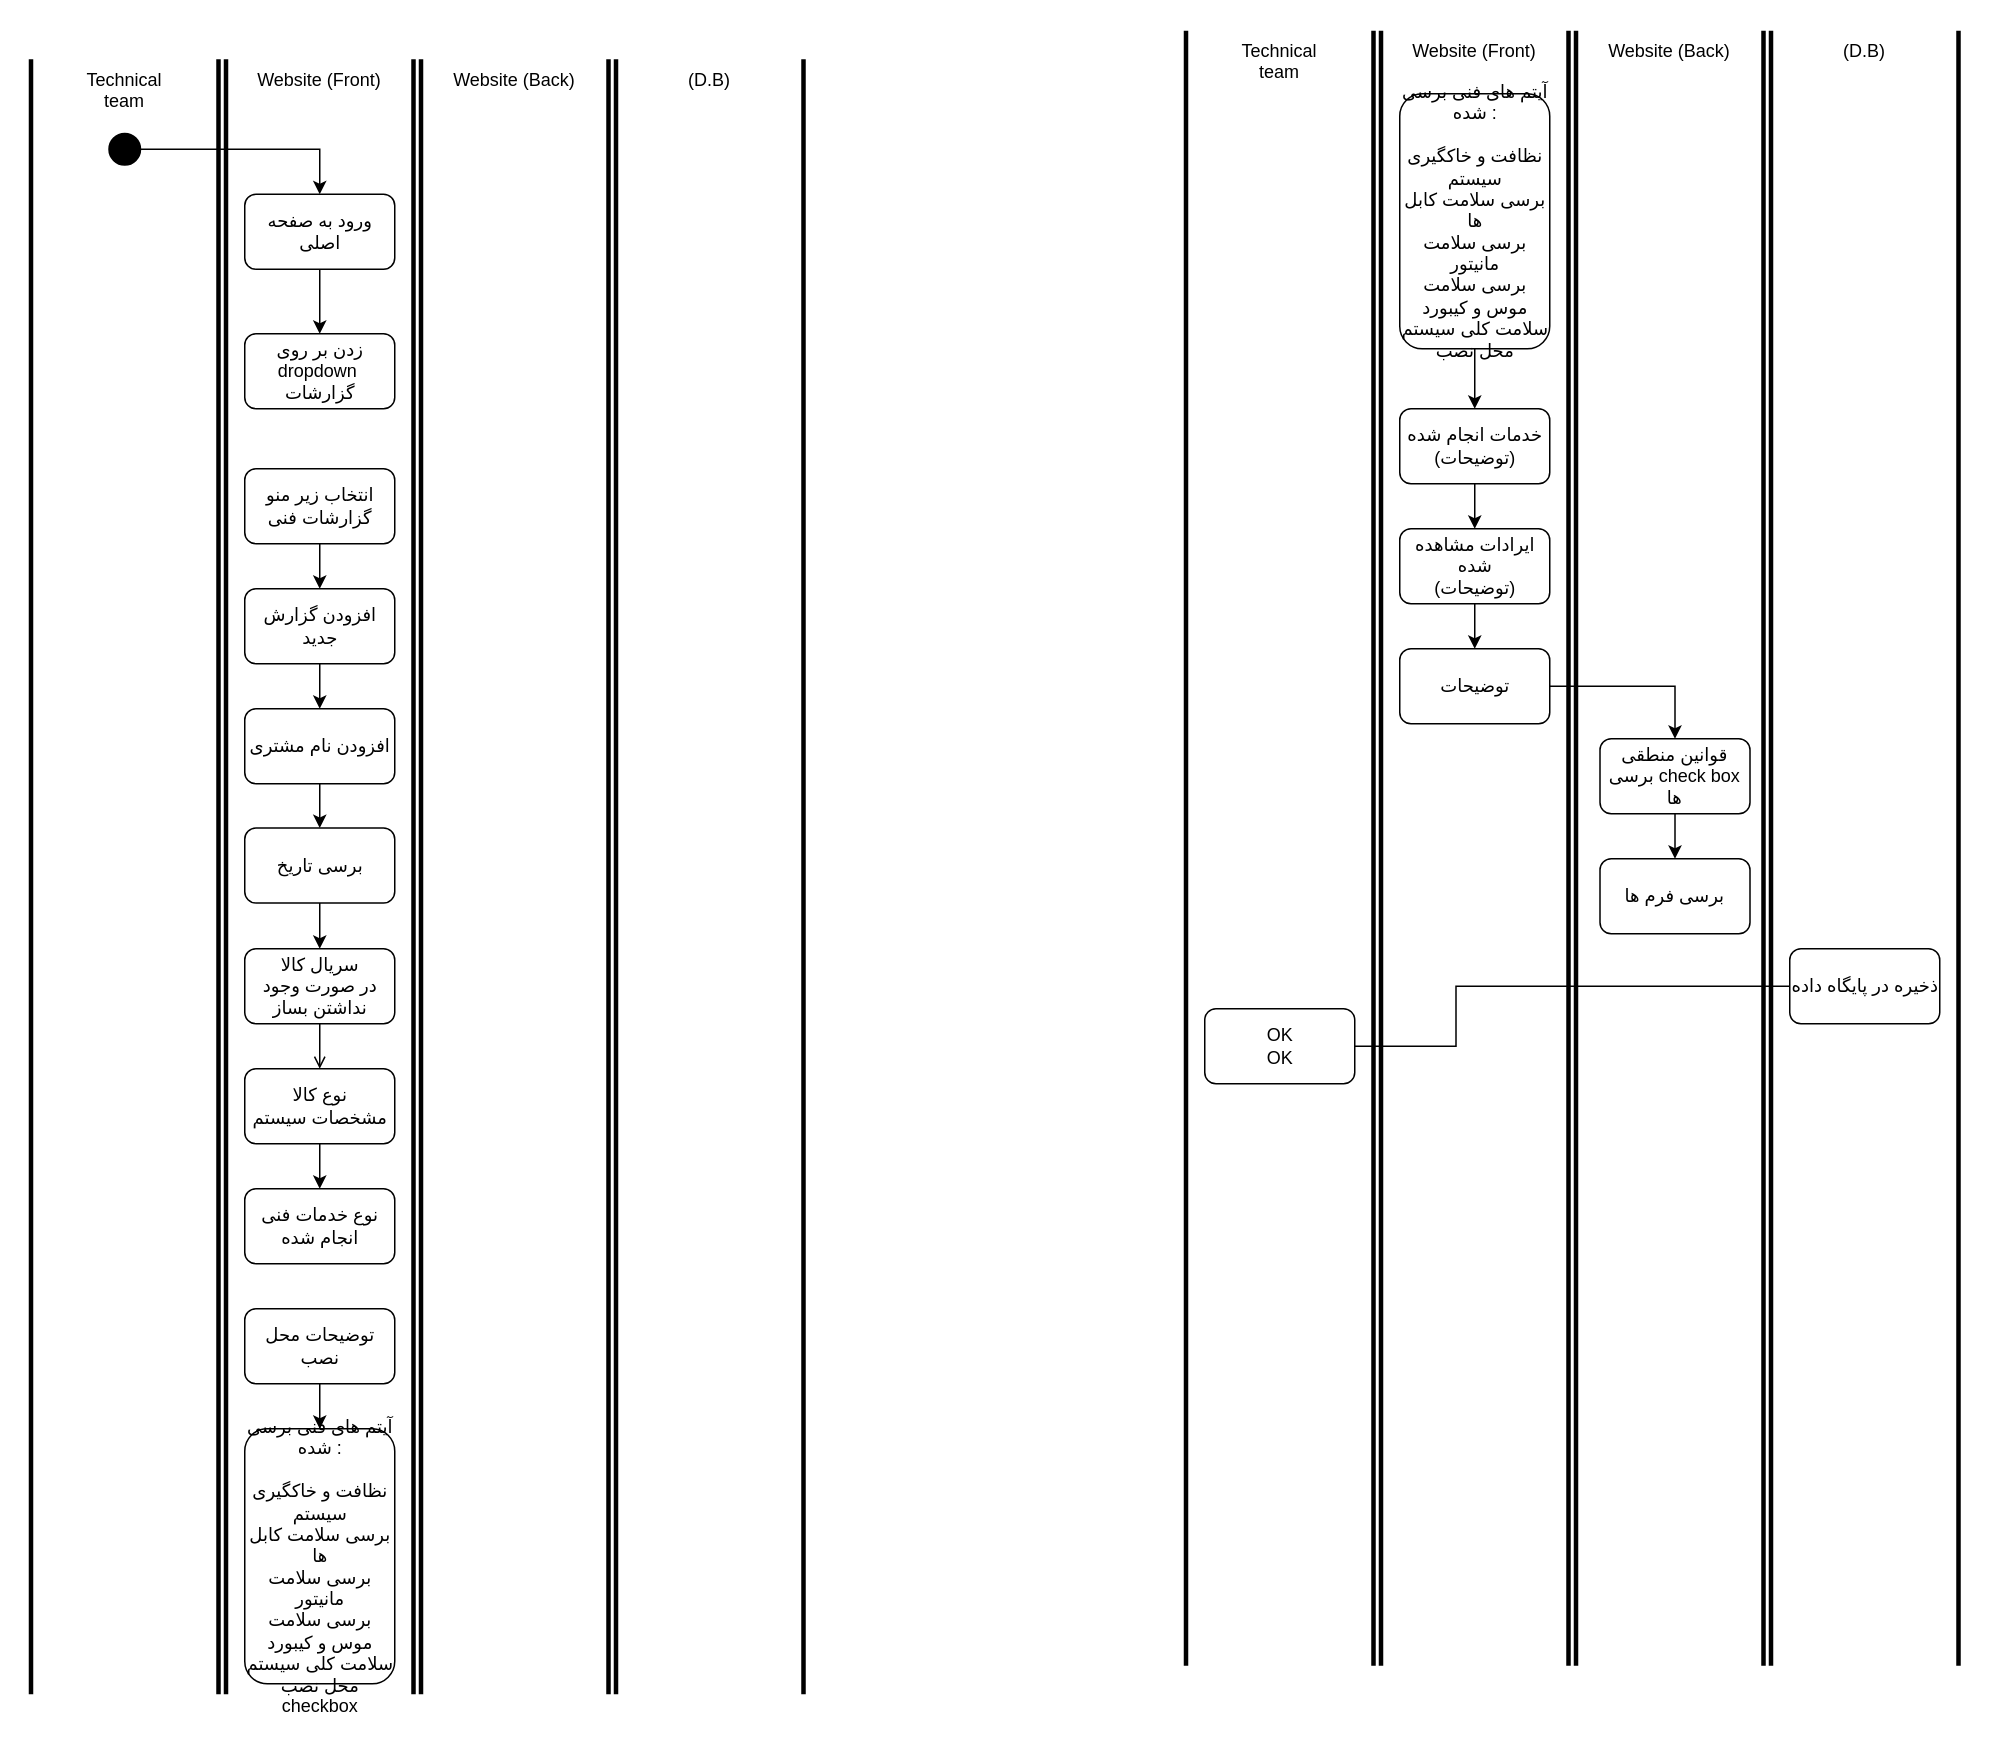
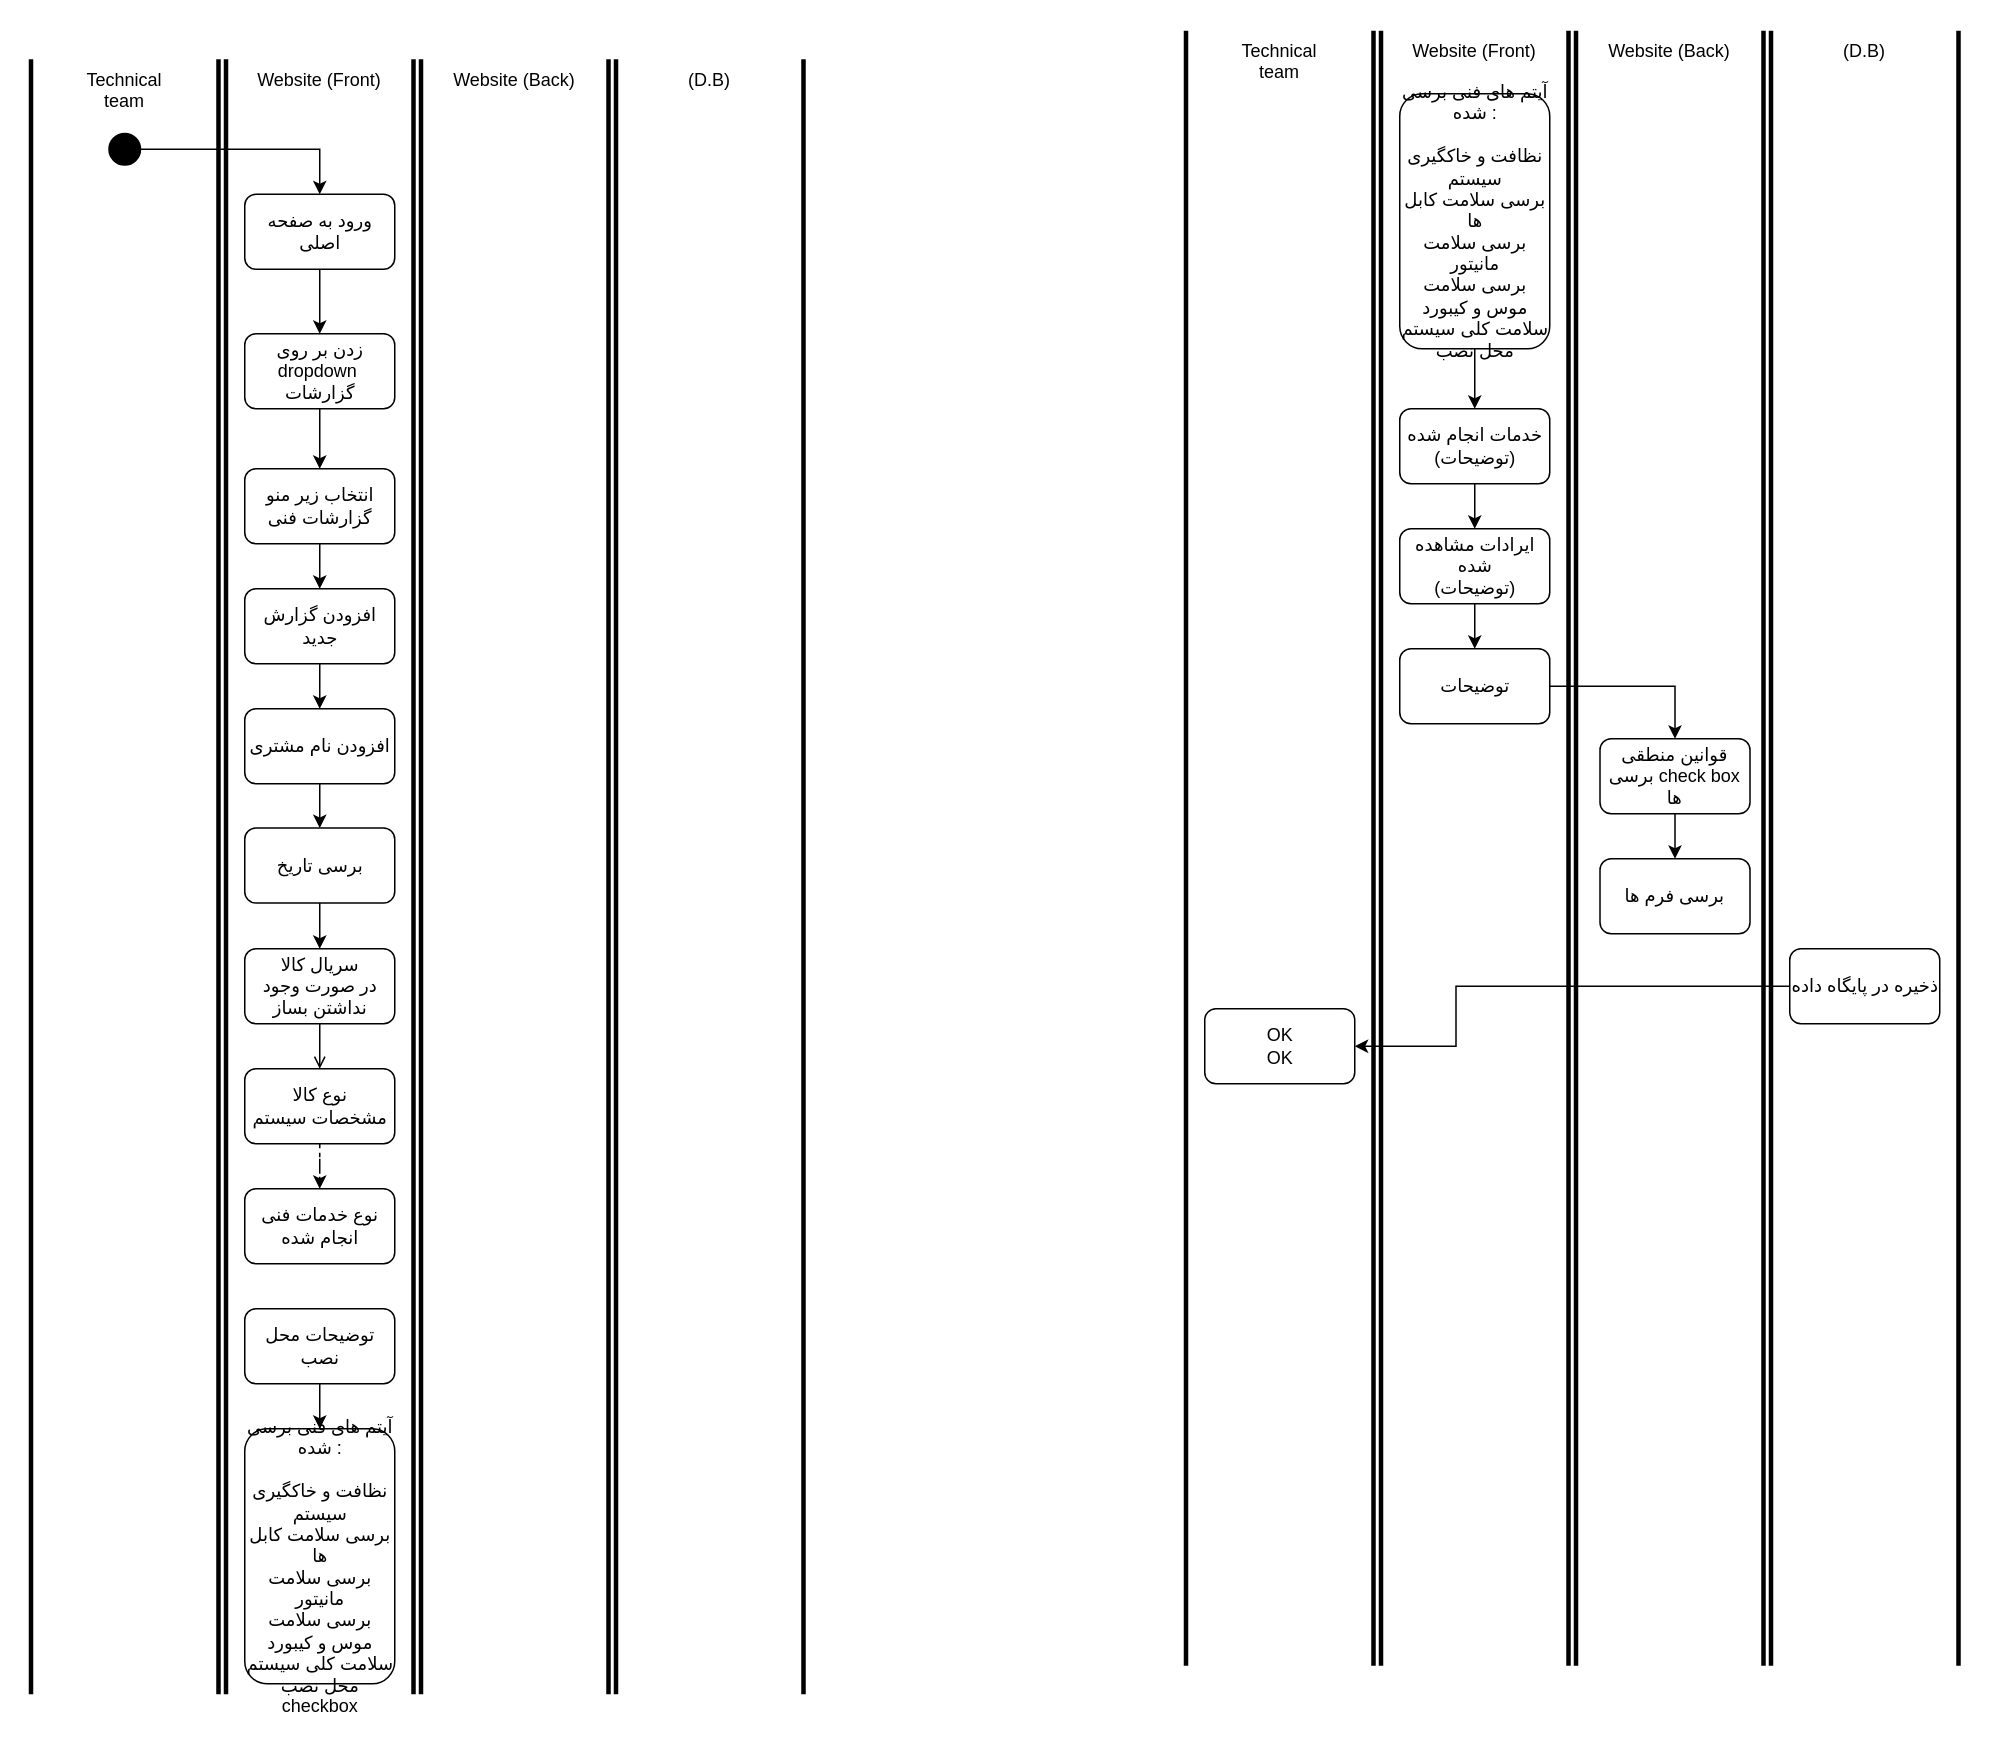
edge "زدن بر روی dropdown گزارشات" -> "انتخاب زیر منو گزارشات فنی": added
edge "ذخیره در پایگاه داده" -- "OK OK": arrowhead none -> classic
edge "نوع کالا مشخصات سیستم" -> "نوع خدمات فنی انجام شده": style solid -> dashed
